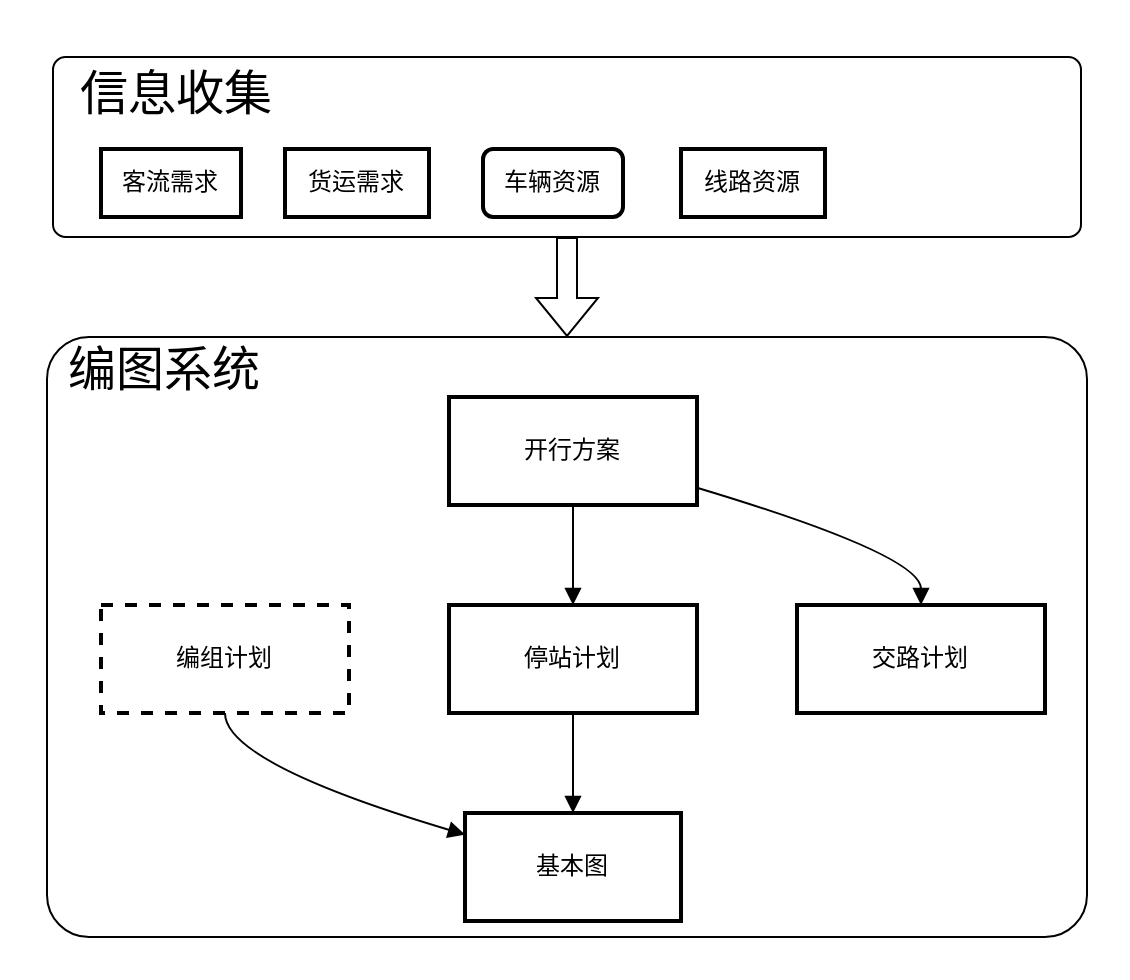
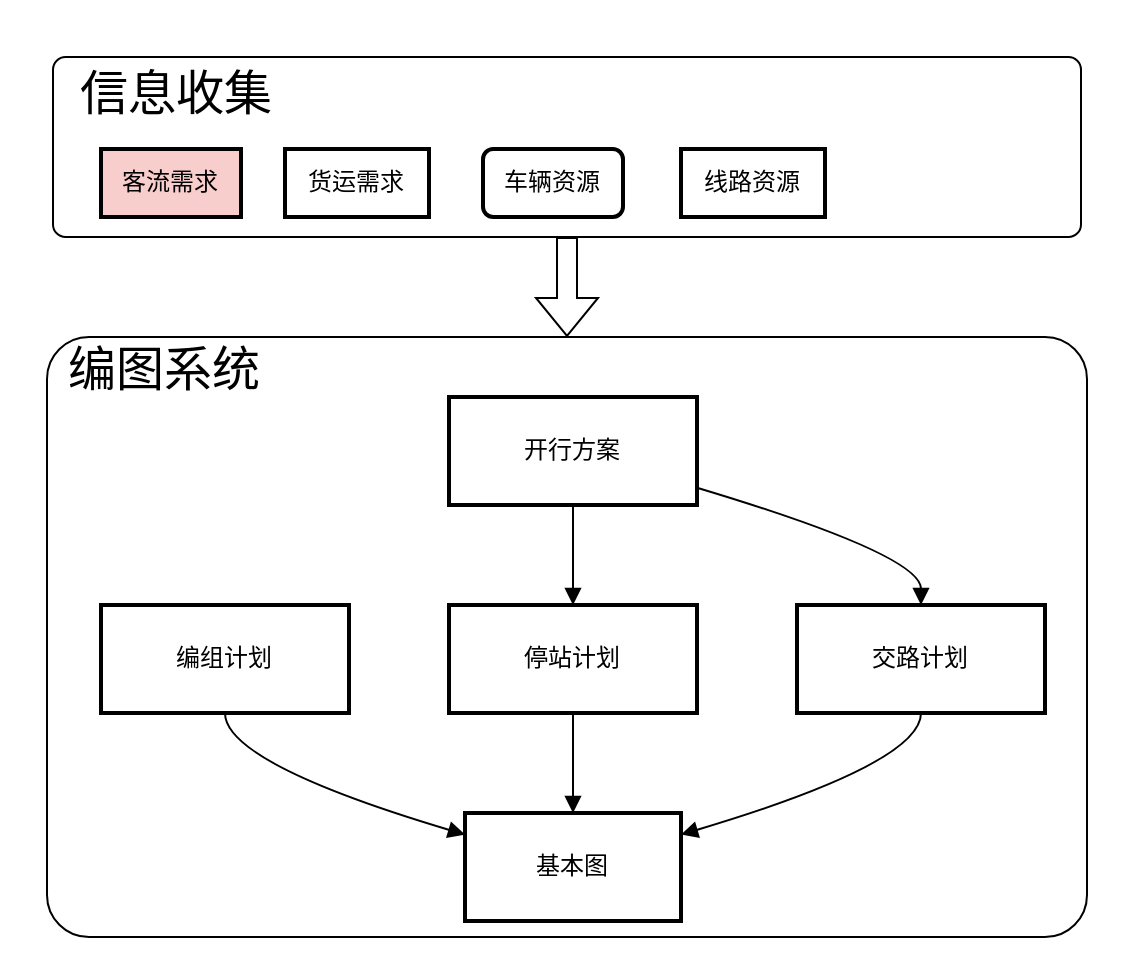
node "客流需求": fillcolor #ffffff -> #f8cecc
node "编组计划": style dashed -> solid
edge "交路计划" -> "基本图": added
